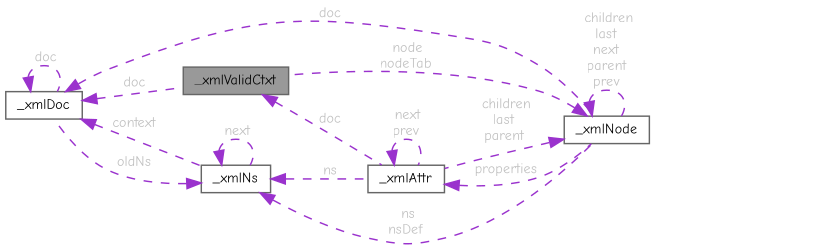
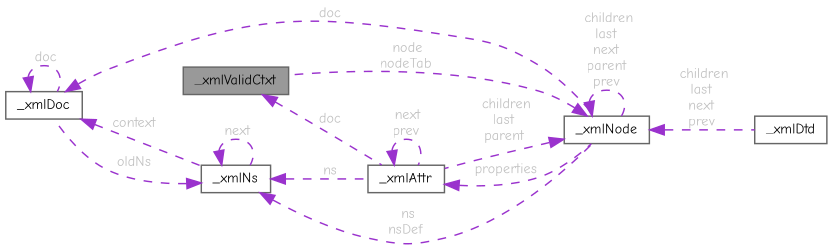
edge "_xmlValidCtxt" -> "_xmlDoc": removed, label "doc"
node "_xmlDtd": added
